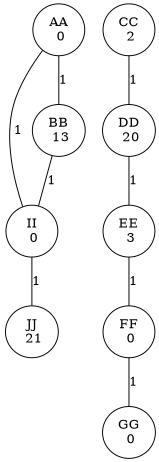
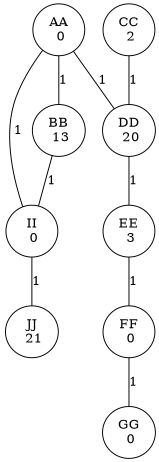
edge "AA 0" -- "DD 20": added, label "1"
